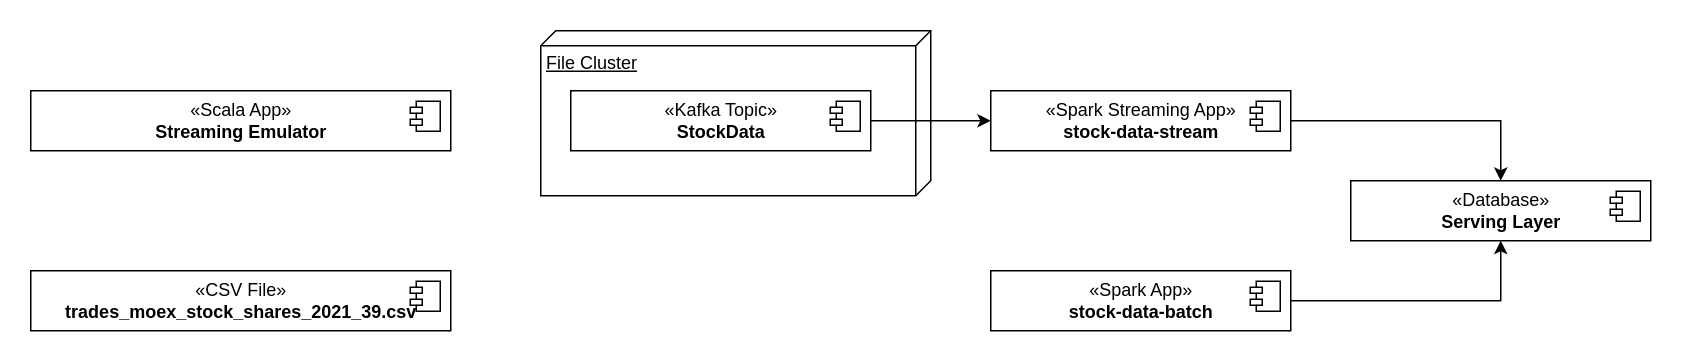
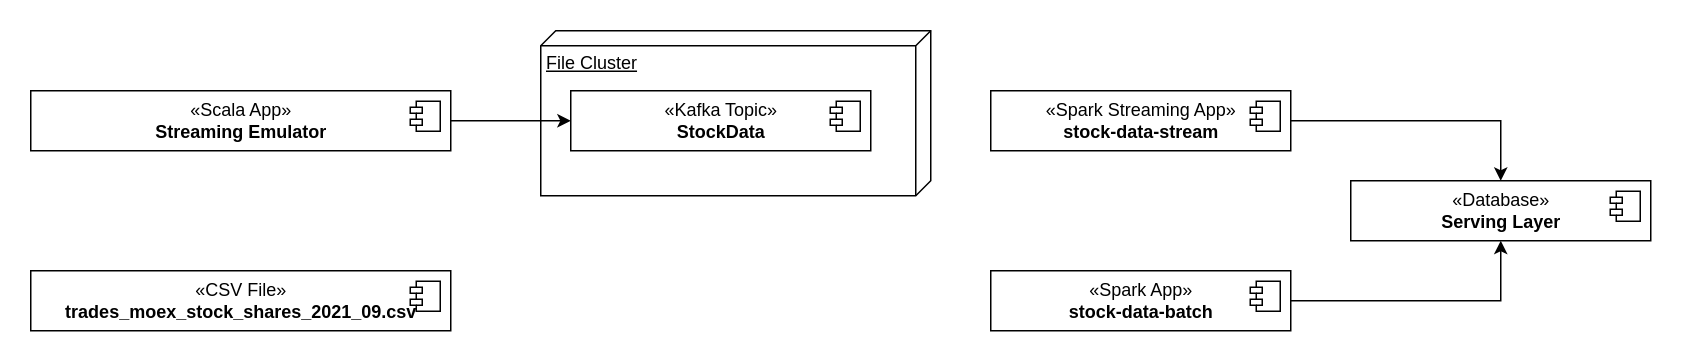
edge "«Scala App» Streaming Emulator" -> "«Kafka Topic» StockData": added
edge "«Kafka Topic» StockData" -> "«Spark Streaming App» stock-data-stream": removed
node "«CSV File» trades_moex_stock_shares_2021_39.csv": label "«CSV File» trades_moex_stock_shares_2021_39.csv" -> "«CSV File» trades_moex_stock_shares_2021_09.csv"
